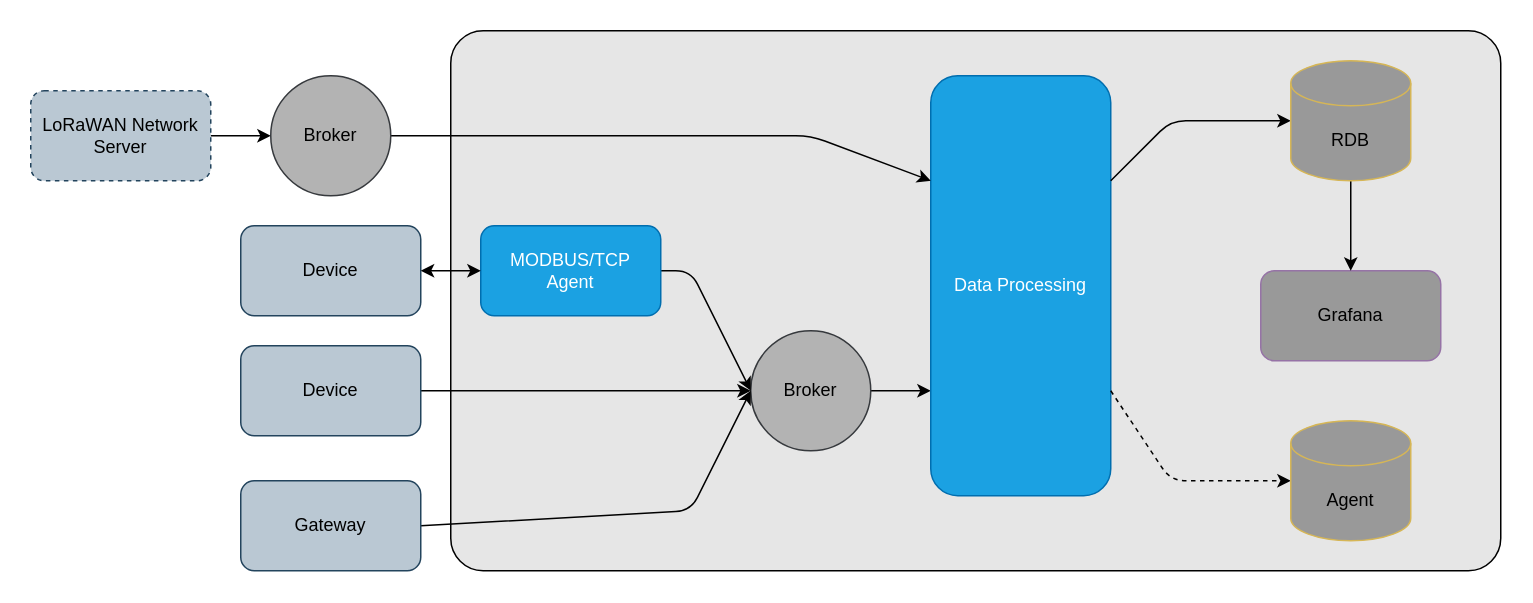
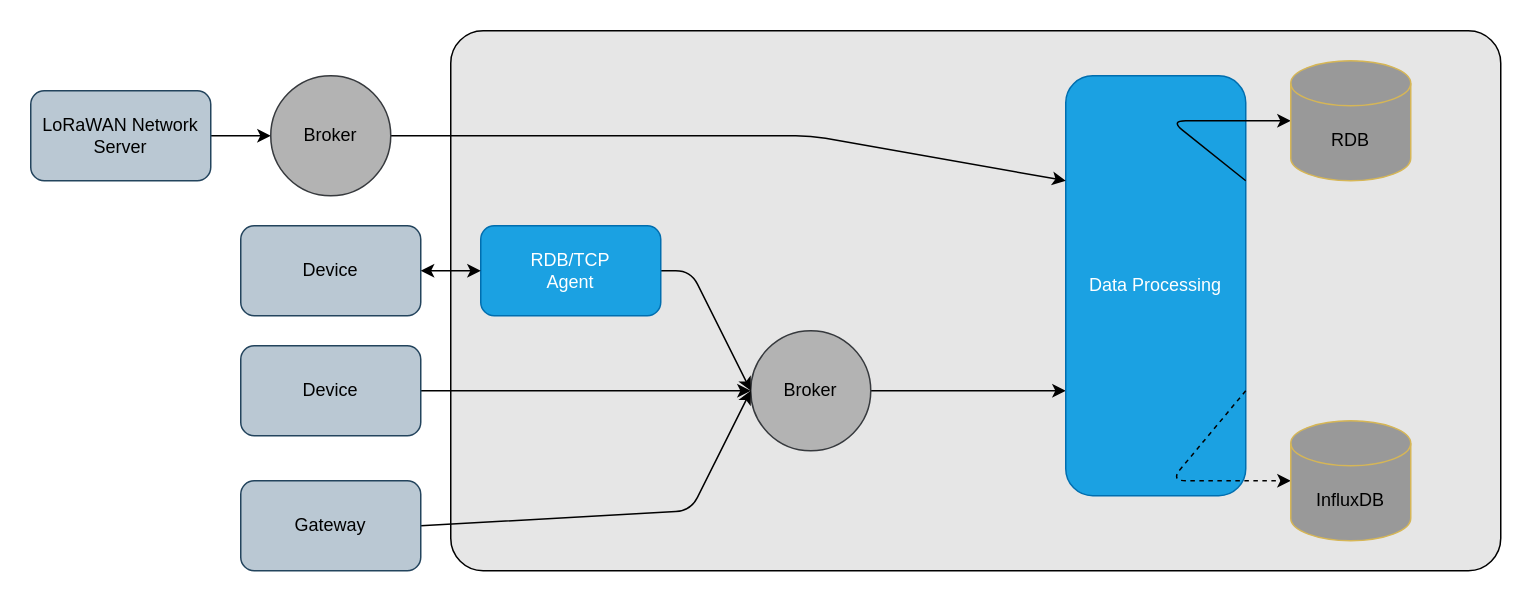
node "LoRaWAN Network Server": style dashed -> solid
edge "RDB" -> "Grafana": removed
node "MODBUS/TCP Agent": label "MODBUS/TCP Agent" -> "RDB/TCP Agent"
node "Data Processing": moved (1021, 286) -> (1156, 286)
node "Grafana": removed
node "Agent": label "Agent" -> "InfluxDB"
